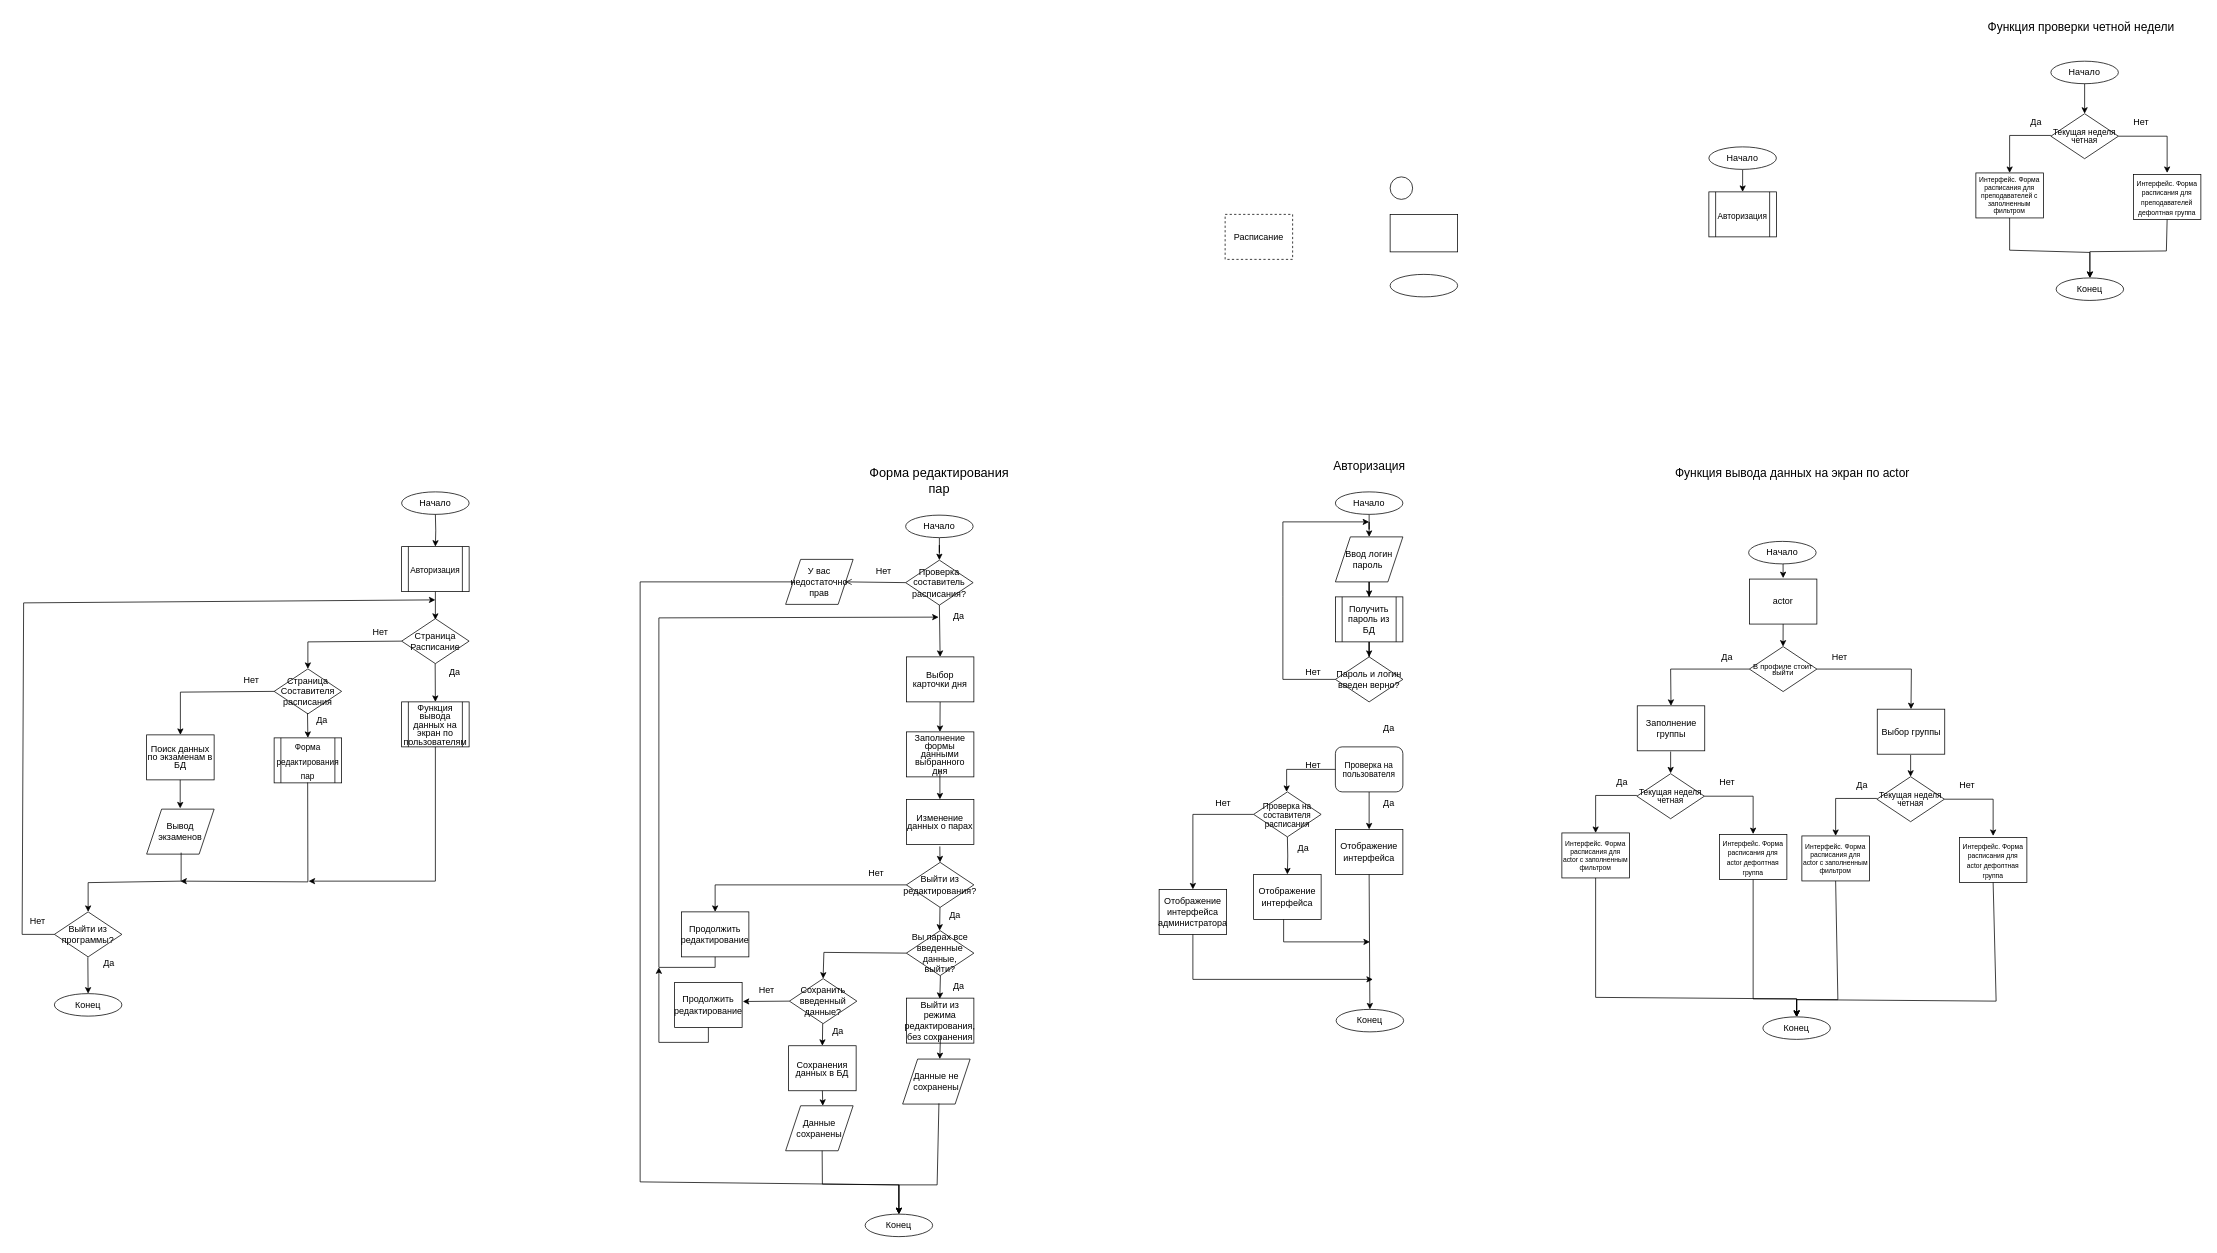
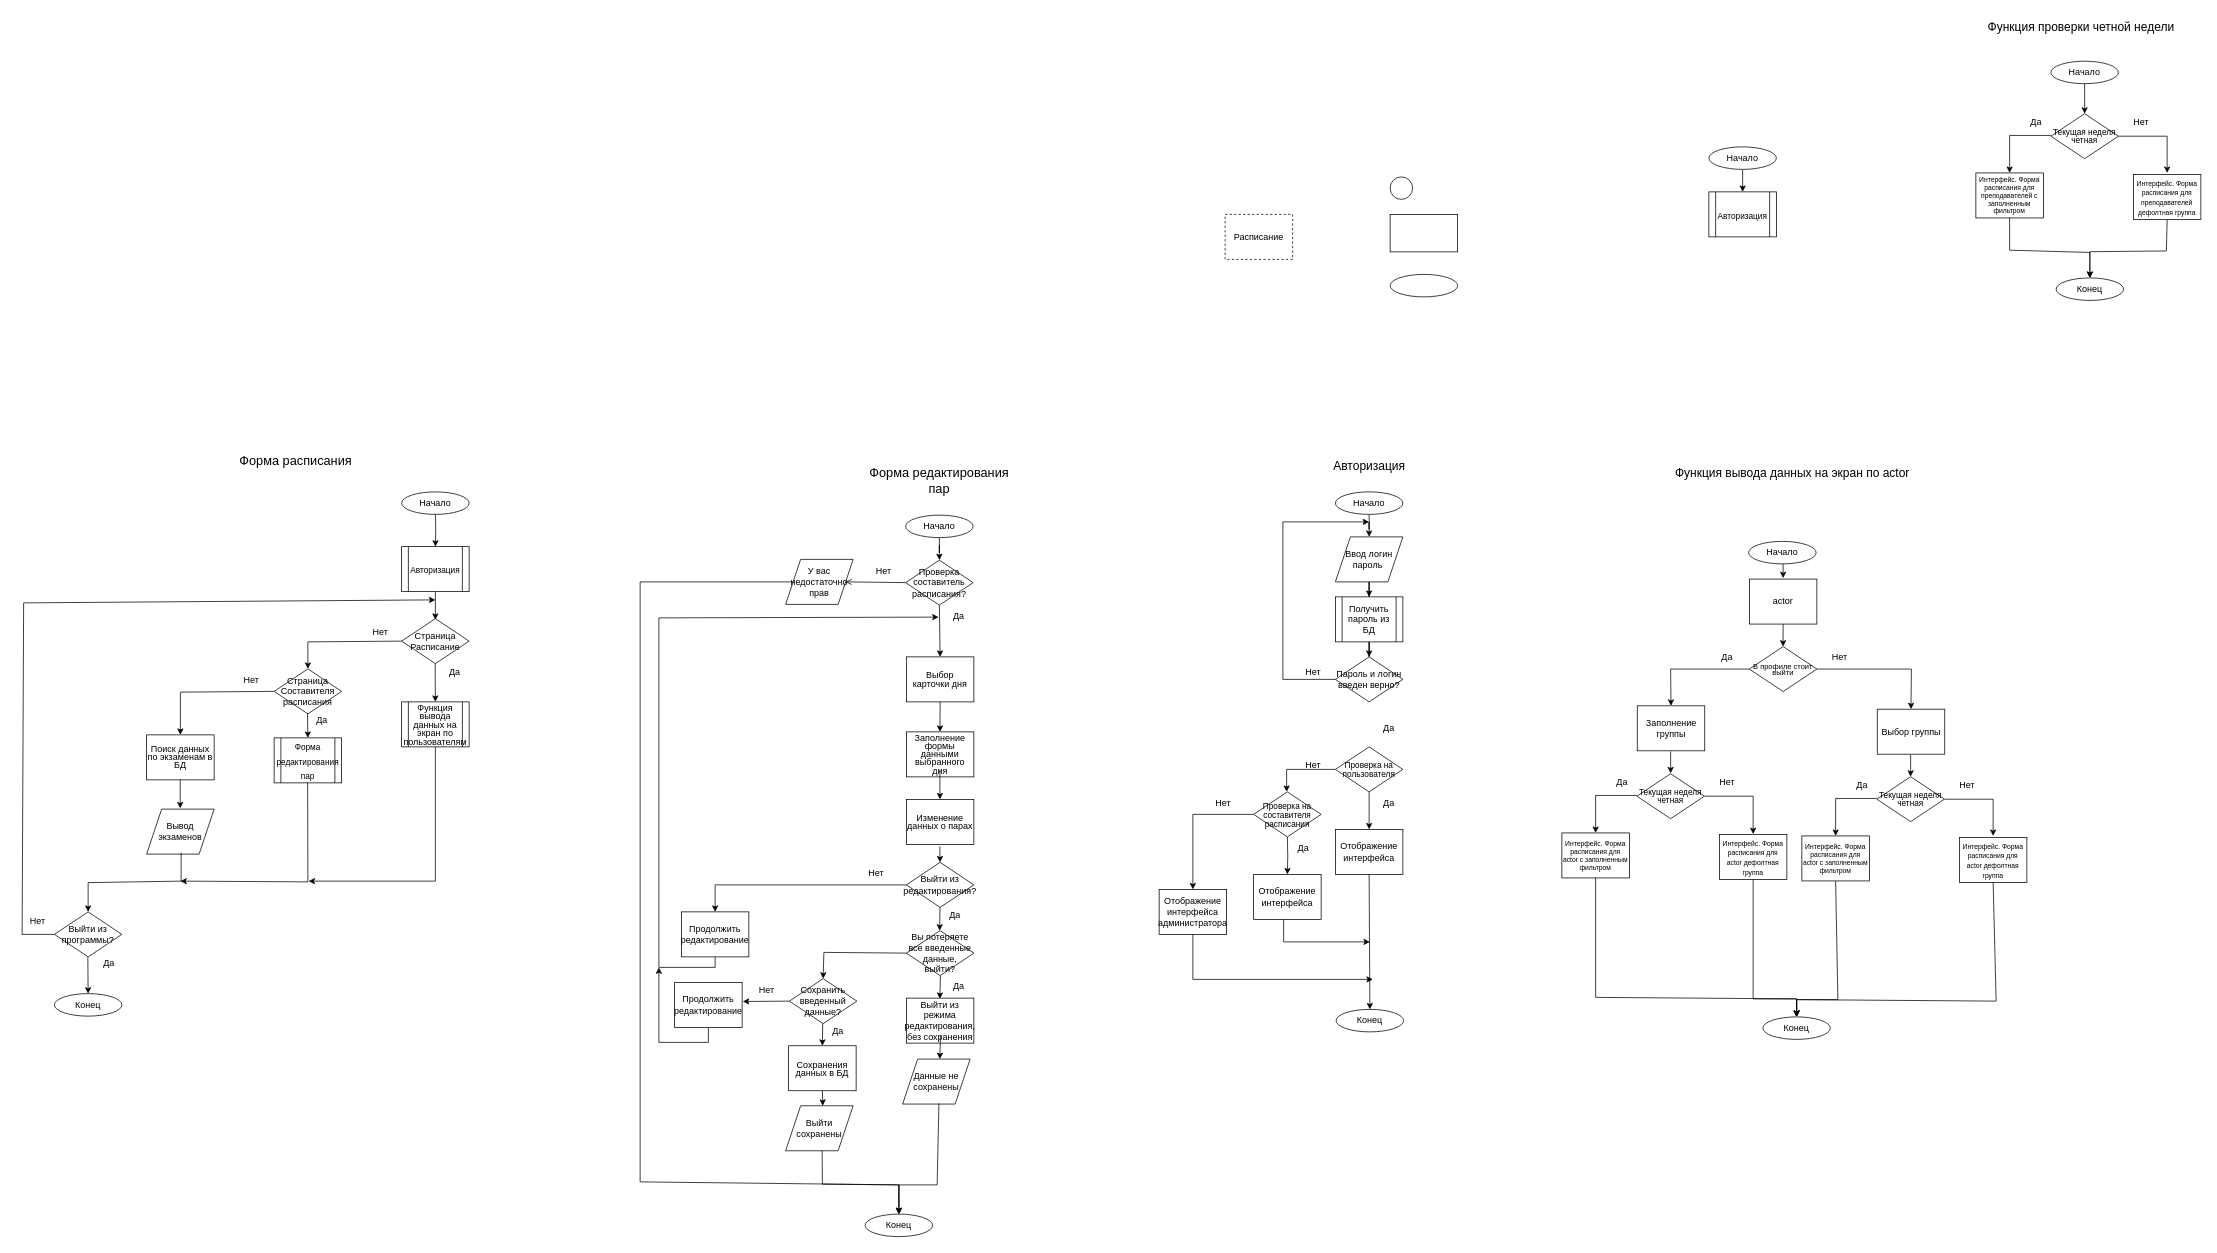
node "Форма расписания": added
node "Проверка на пользователя": shape rounded rectangle -> diamond
node "Вы парах все введенные данные, выйти?": label "Вы парах все введенные данные, выйти?" -> "Вы потеряете все введенные данные, выйти?"
node "Данные сохранены": label "Данные сохранены" -> "Выйти сохранены"
